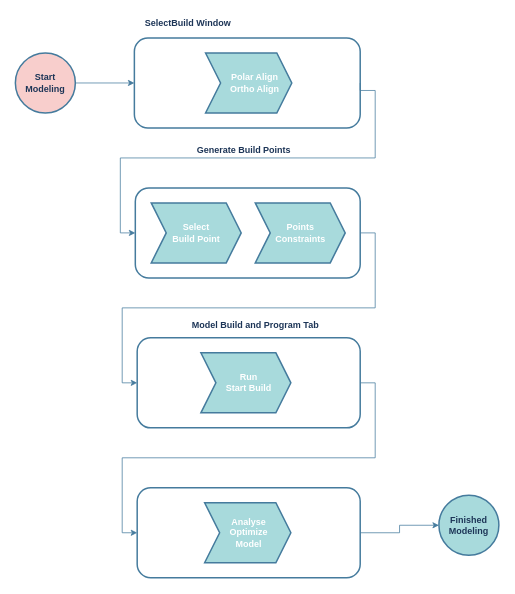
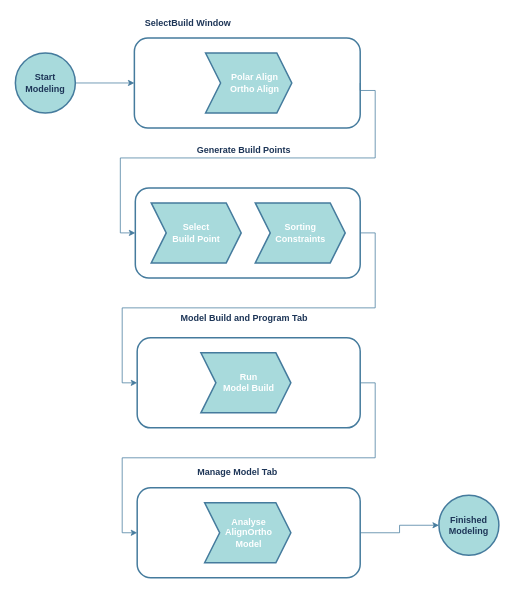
node "Start Modeling": fillcolor #f8cecc -> #a8dadc
node "PointsConstraints": label "PointsConstraints" -> "SortingConstraints"
node "Model Build and Program Tab": moved (256, 326) -> (245, 318)
node "RunStart Build": label "RunStart Build" -> "RunModel Build"
node "Manage Model Tab": added
node "AnalyseOptimizeModel": label "AnalyseOptimizeModel" -> "AnalyseAlignOrthoModel"
